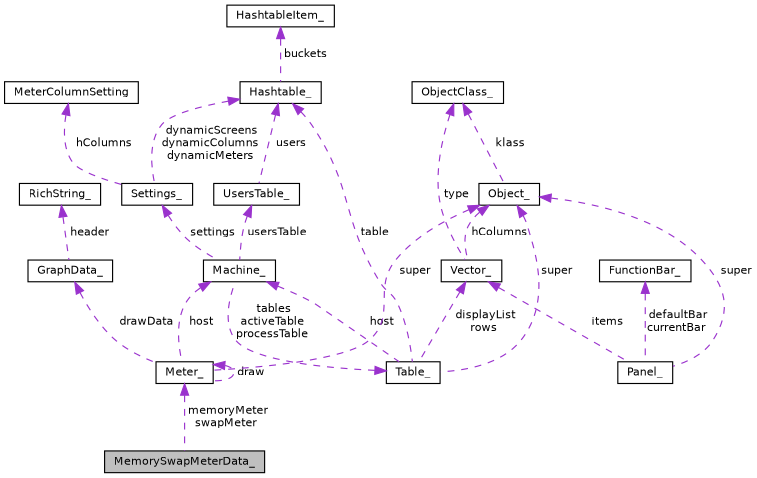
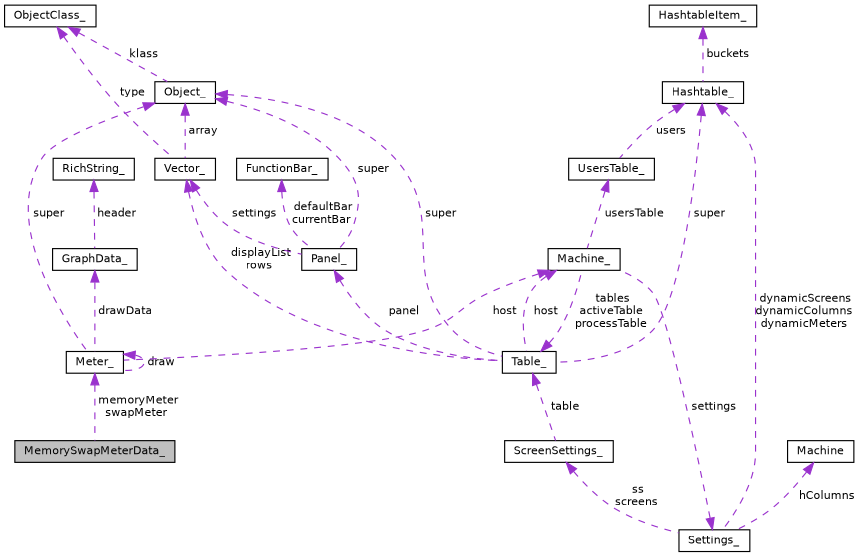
node "MeterColumnSetting": label "MeterColumnSetting" -> "Machine"
edge "Table_" -> "Hashtable_": label " table" -> " super"
edge "Vector_" -> "Object_": label " hColumns" -> " array"
edge "Panel_" -> "Vector_": label " items" -> " settings"
edge "Table_" -> "Panel_": added, label "panel"
node "ScreenSettings_": added
